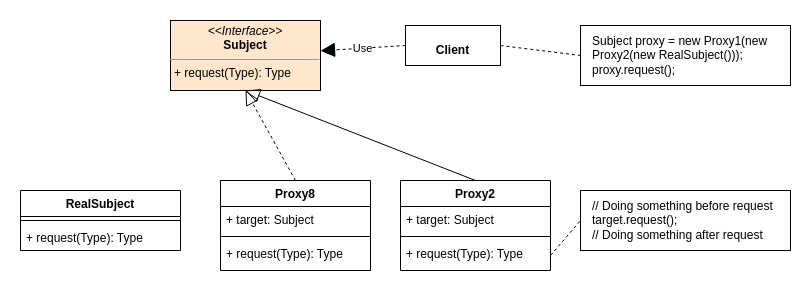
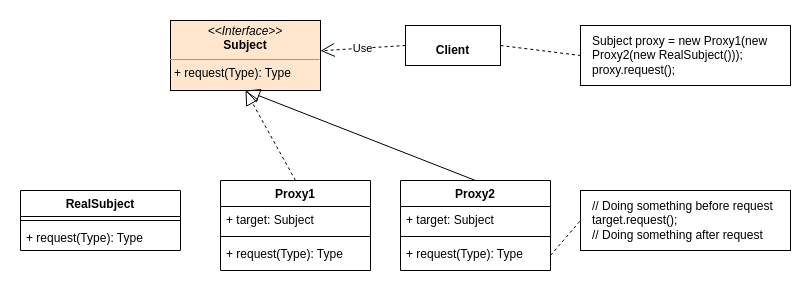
edge "Client" -> "<<Interface>> Subject + request(Type): Type": arrowhead block -> open
node "Proxy8": label "Proxy8" -> "Proxy1"
